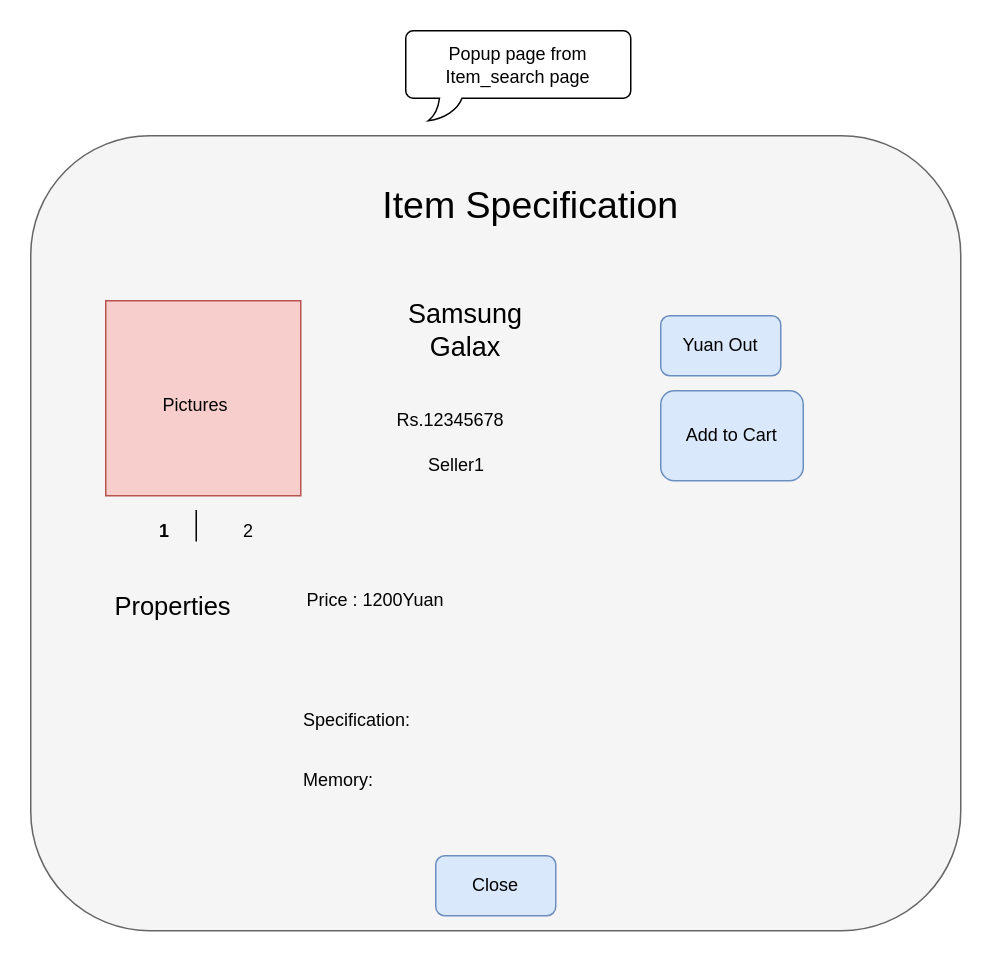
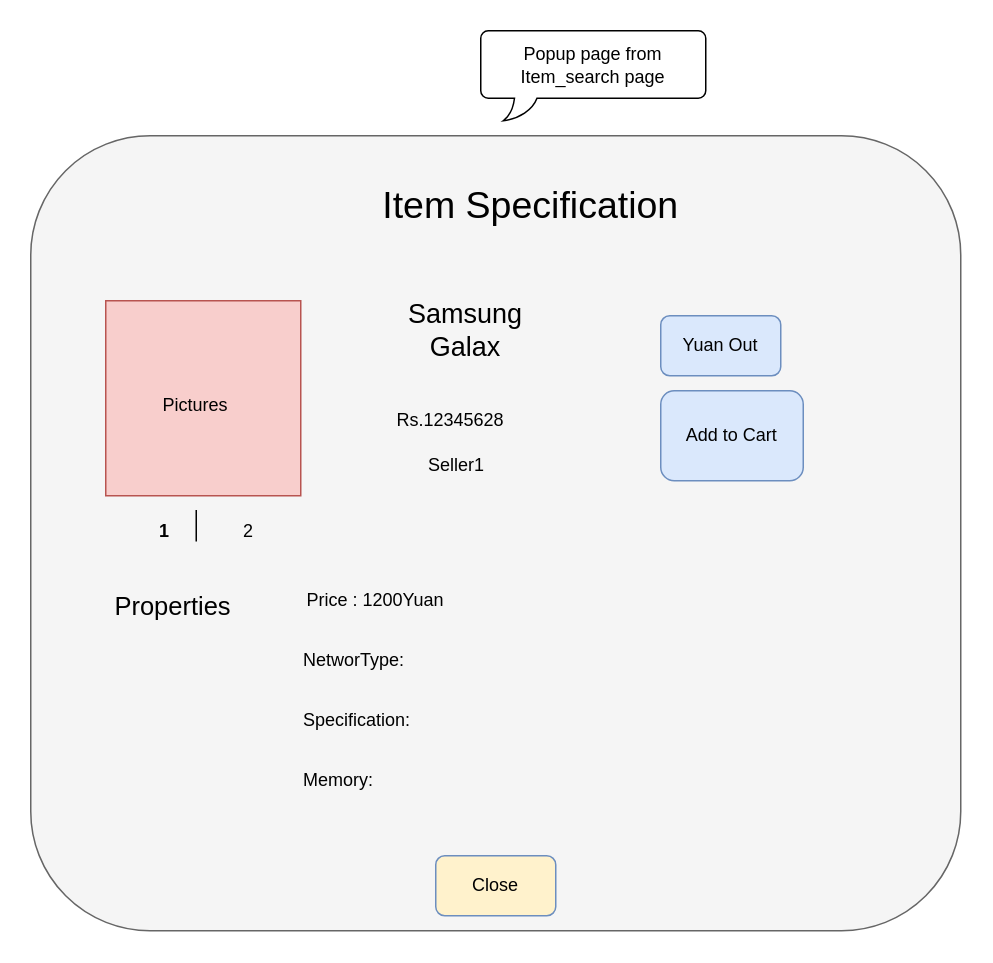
node "Popup page from Item_search page": moved (518, 76) -> (593, 76)
node "Rs.12345678": label "Rs.12345678" -> "Rs.12345628"
node "NetworType:": added
node "Close": fillcolor #dae8fc -> #fff2cc
